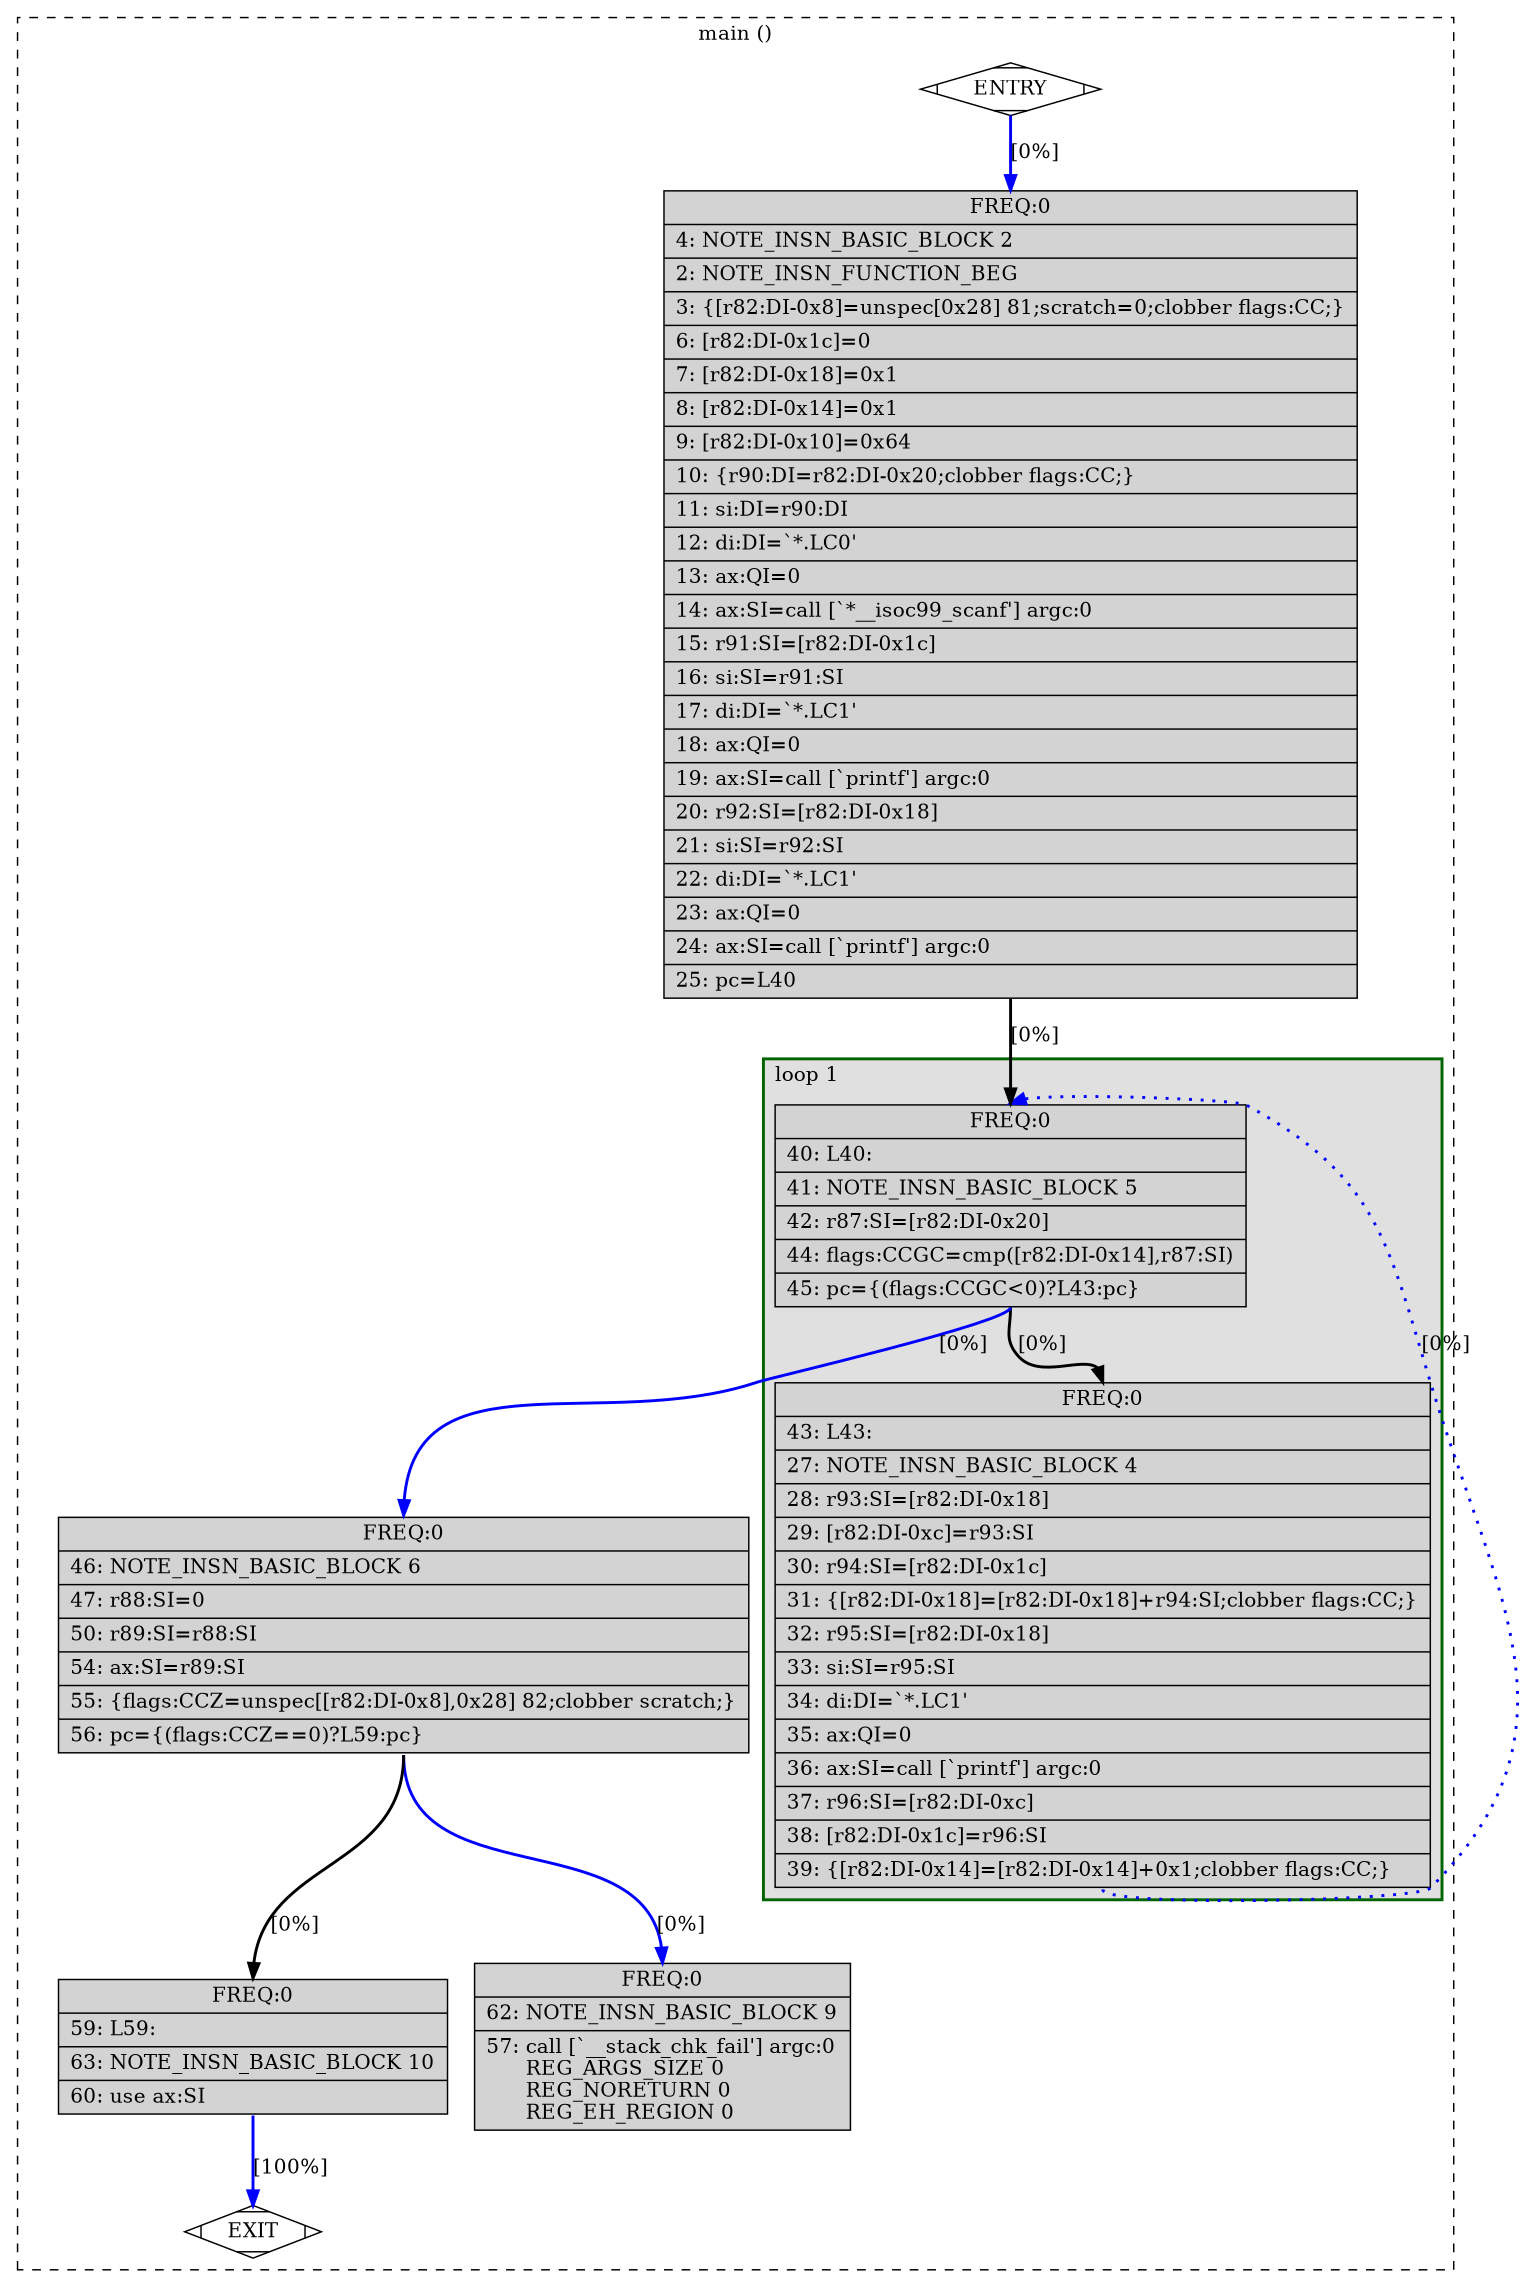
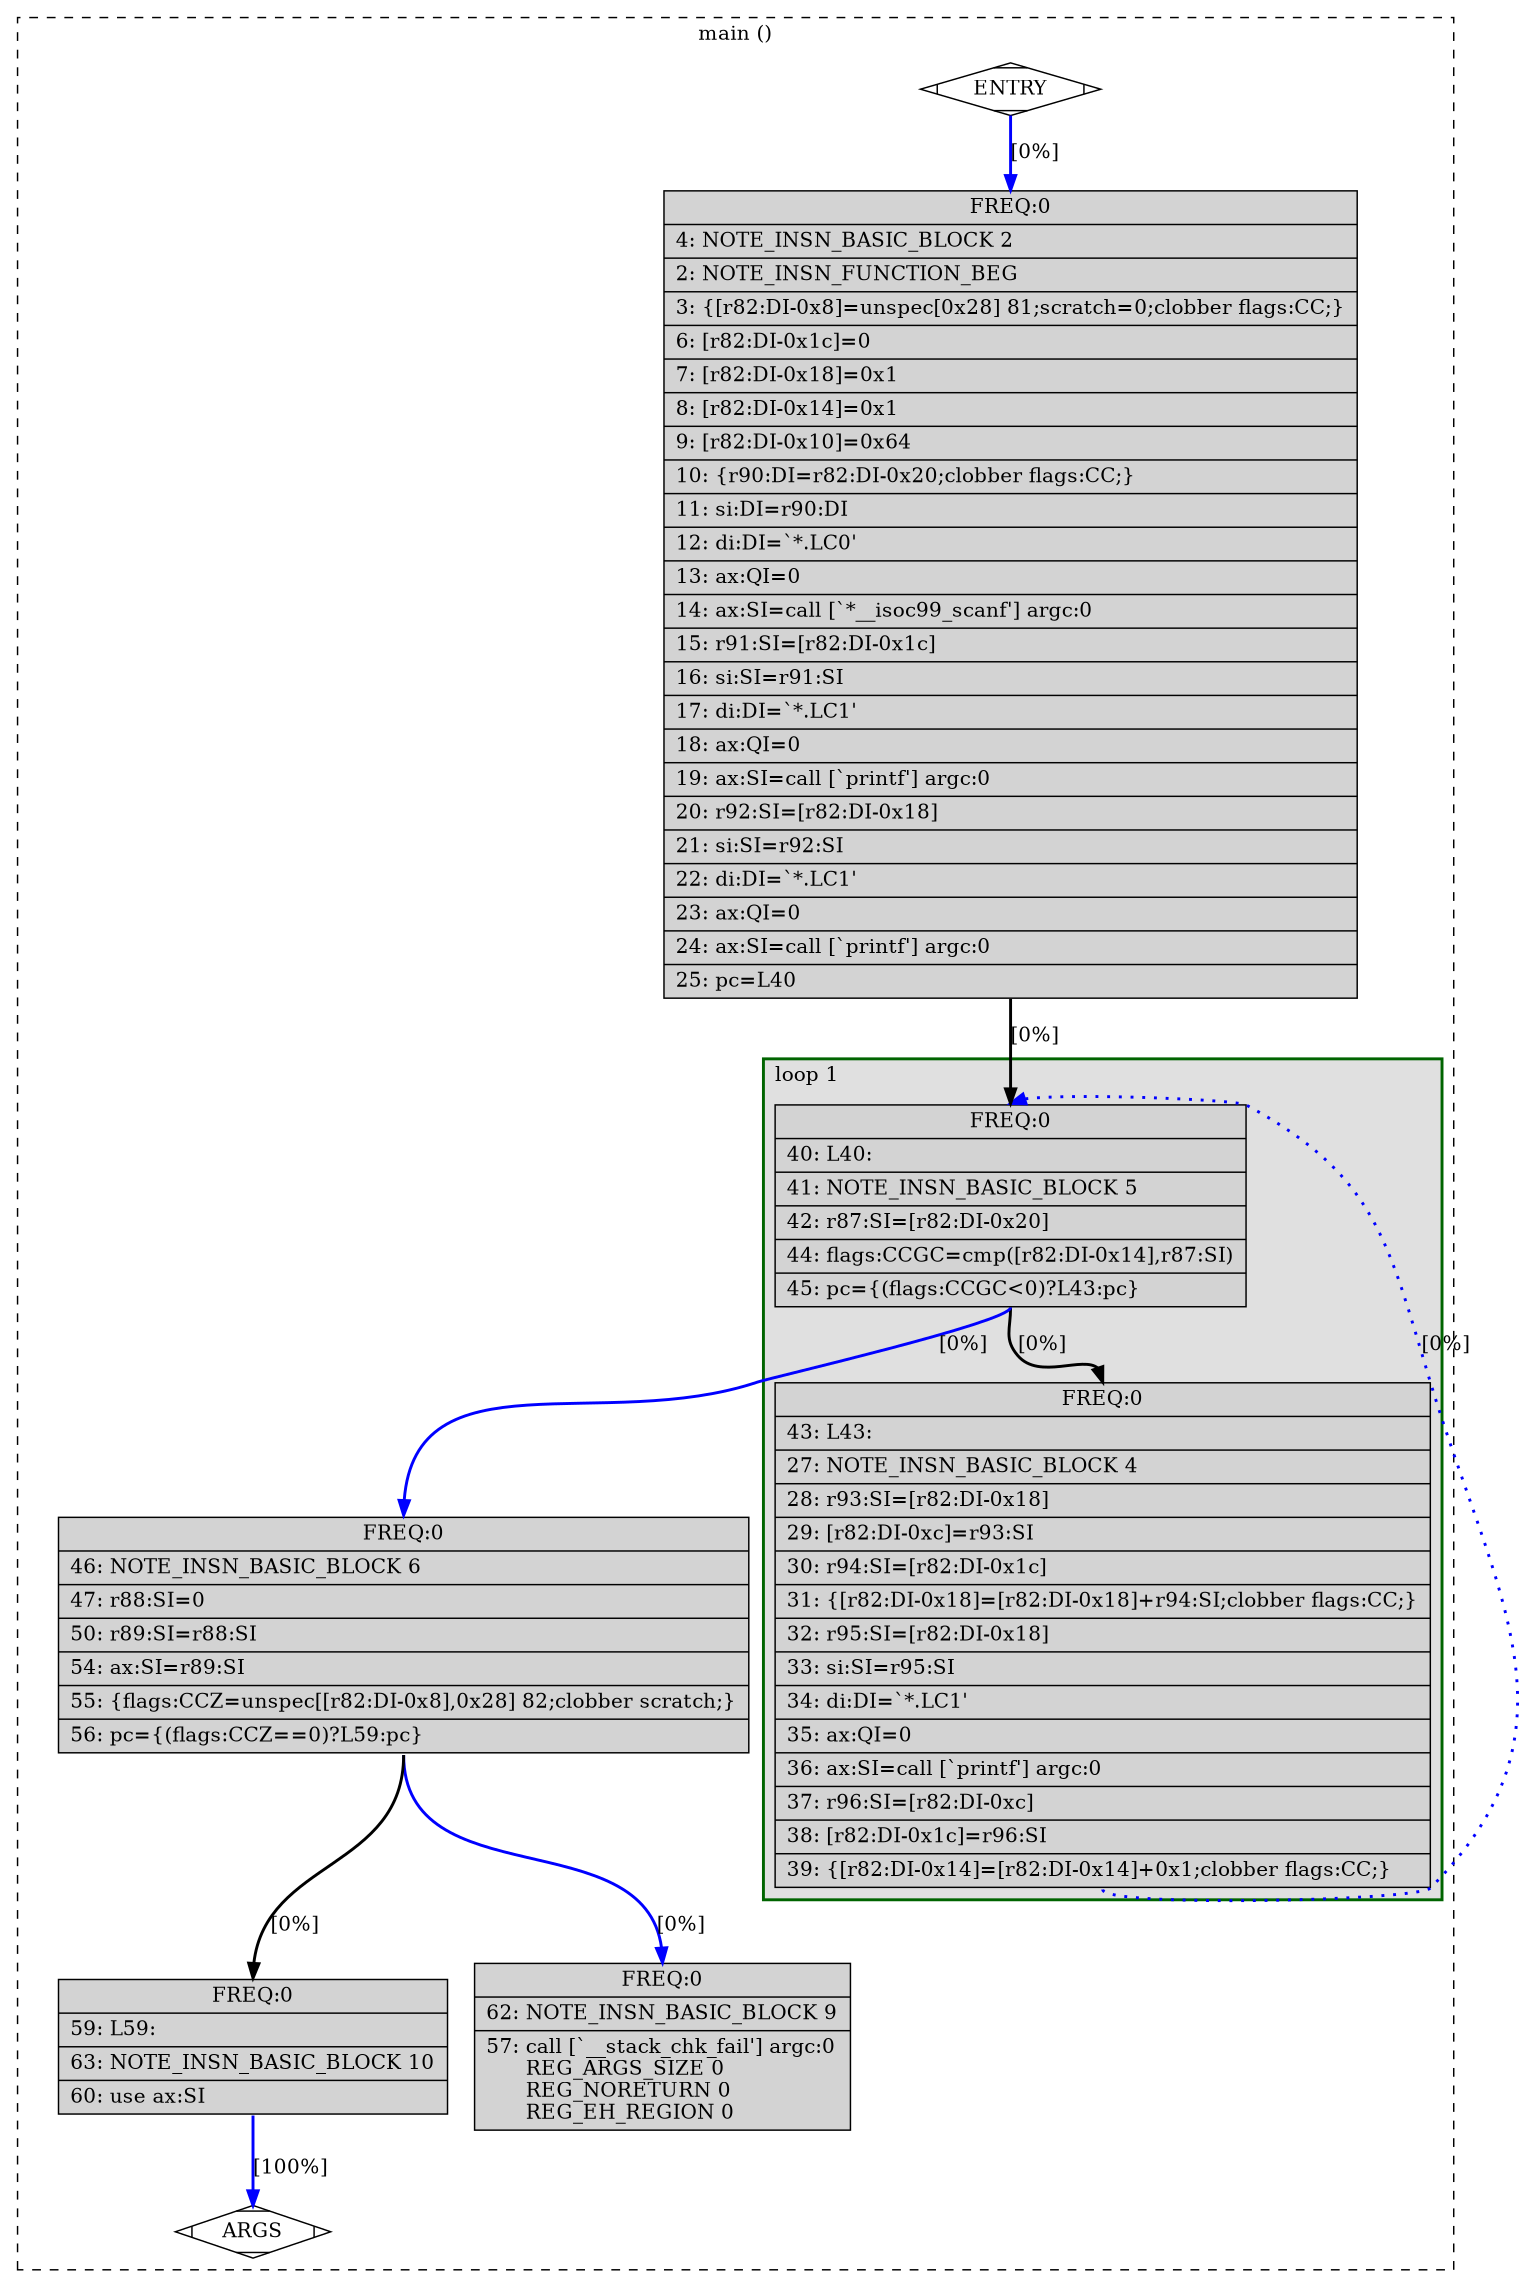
node "EXIT": label "EXIT" -> "ARGS"
